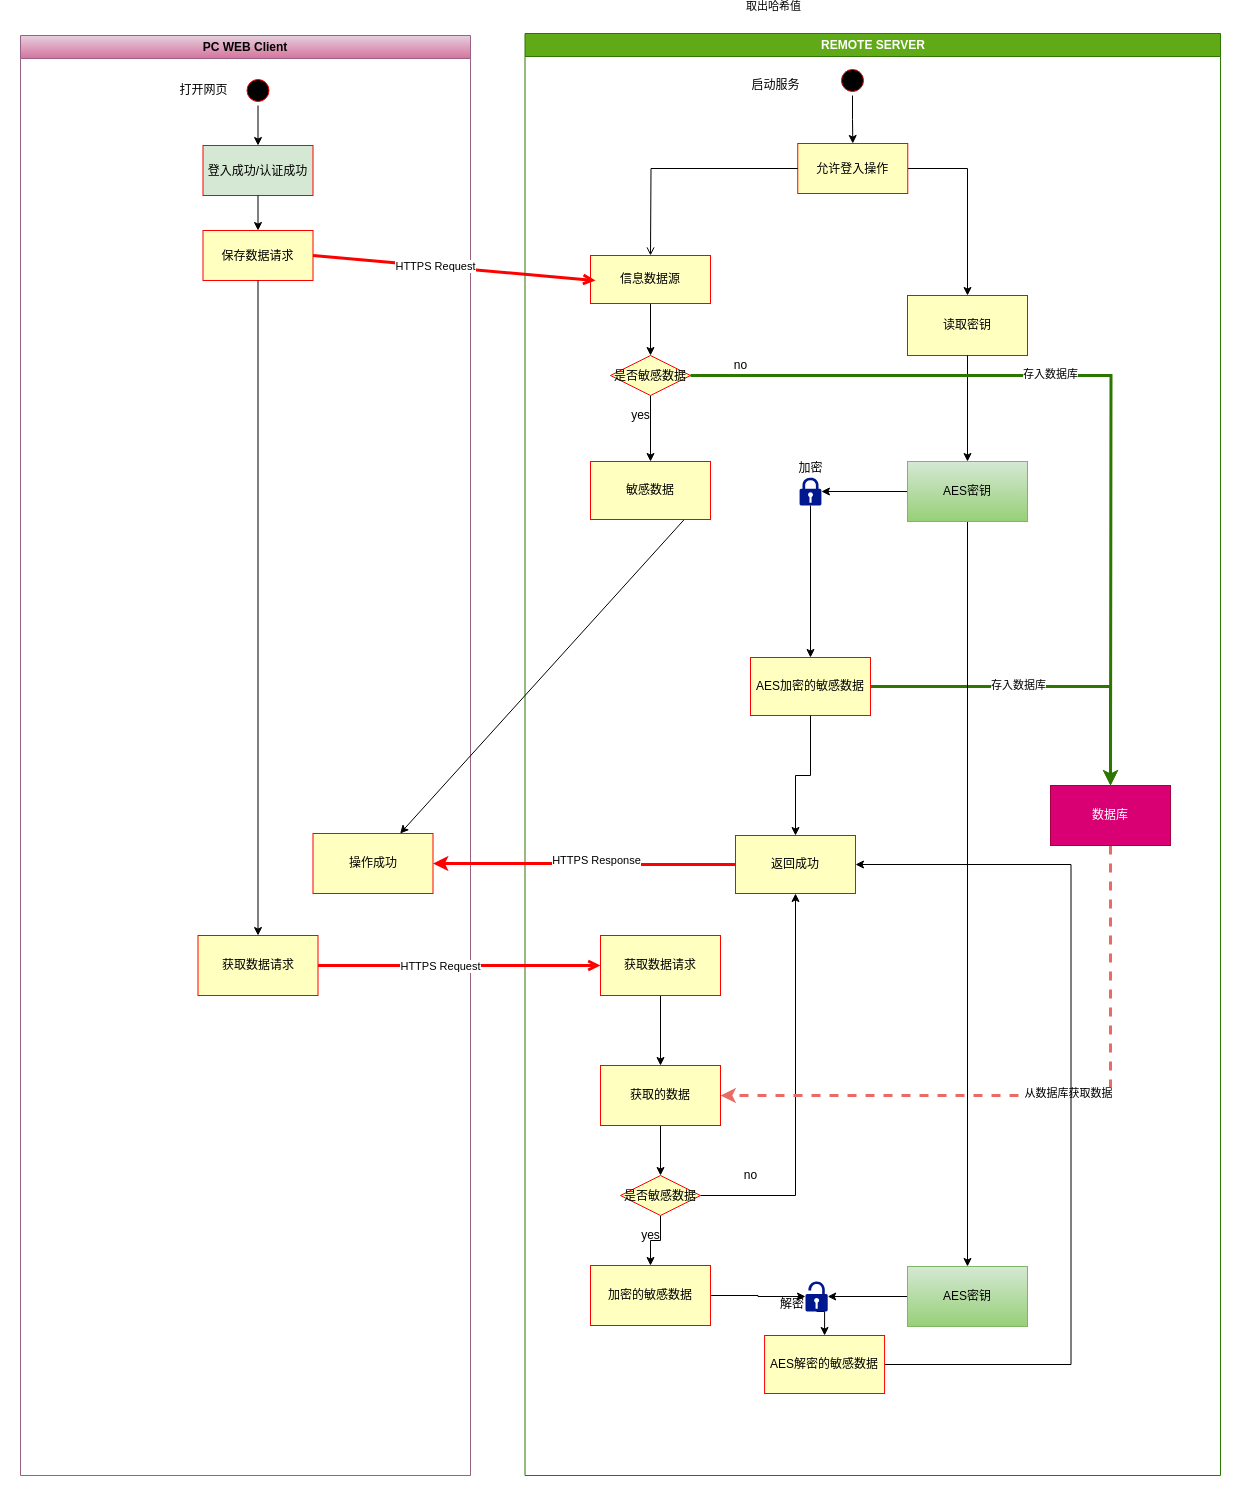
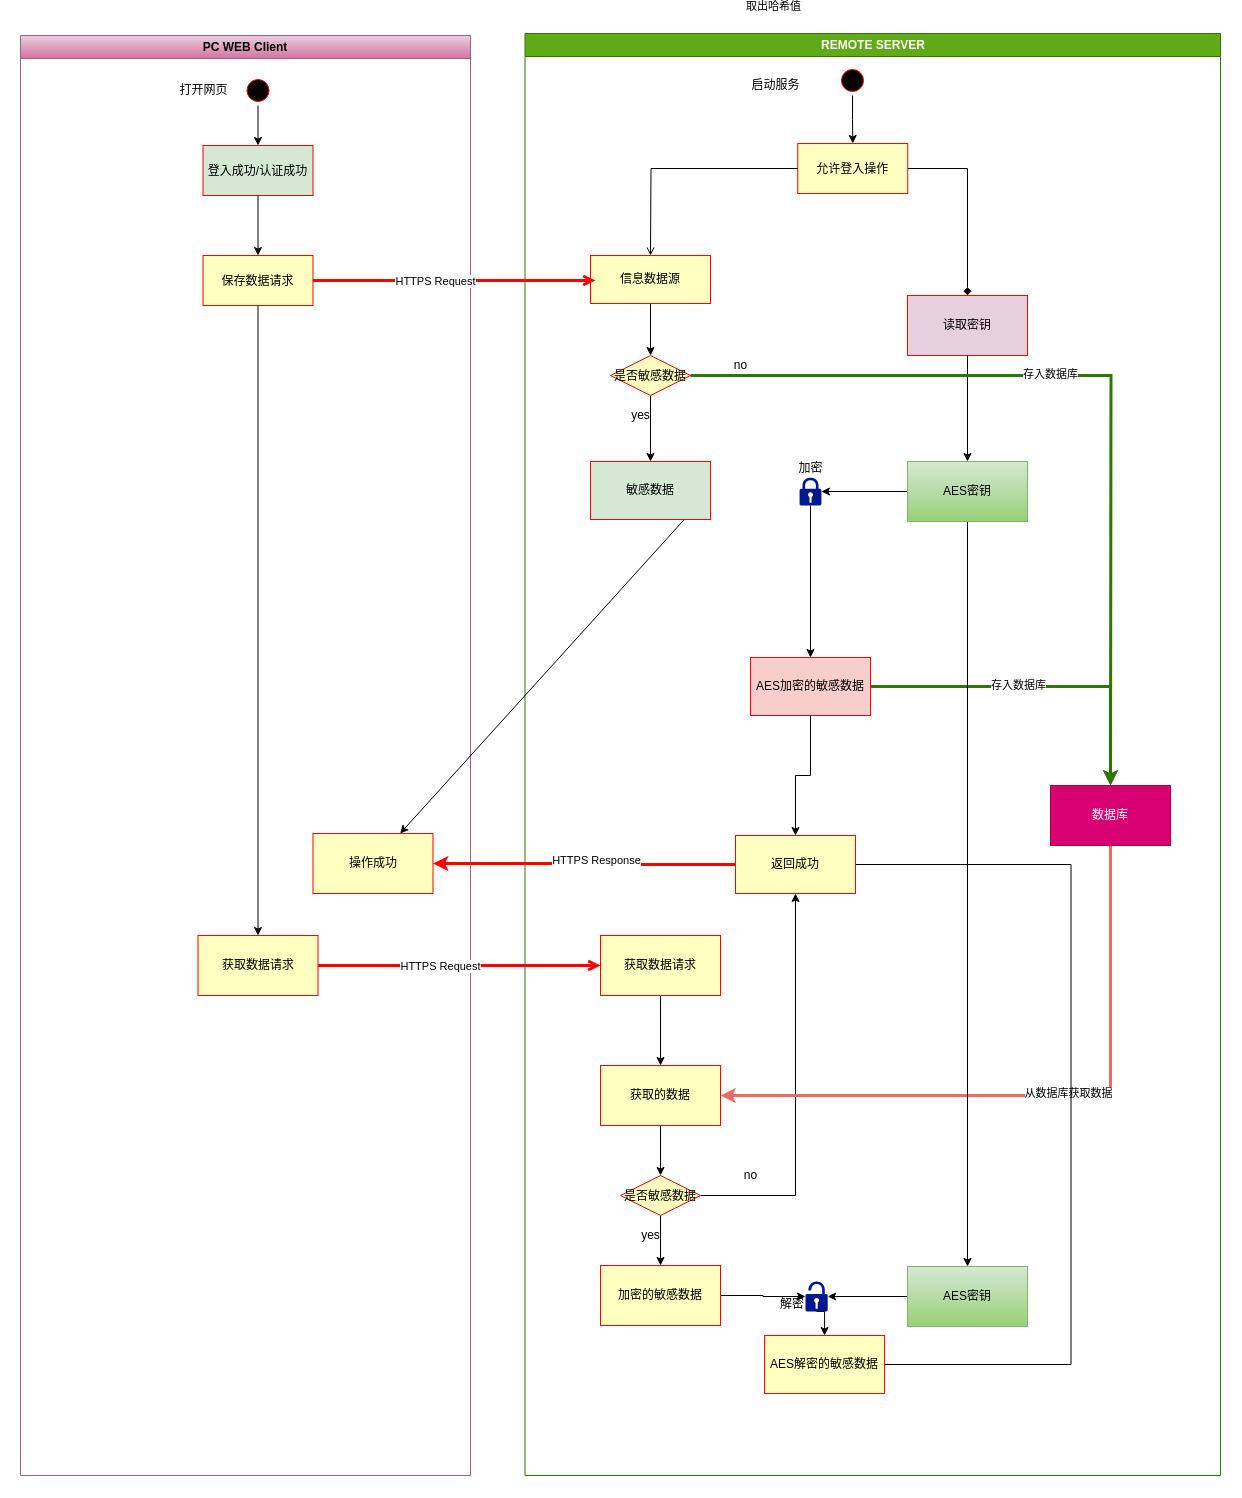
node "保存数据请求": moved (258, 256) -> (258, 281)
edge "允许登入操作" -> "读取密钥": arrowhead classic -> diamond
node "读取密钥": fillcolor #ffffc0 -> #e6d0de
node "敏感数据": fillcolor #ffffc0 -> #d5e8d4
node "AES加密的敏感数据": fillcolor #ffffc0 -> #f8cecc
edge "AES解密的敏感数据" -> "返回成功": arrowhead classic -> none
edge "数据库" -> "获取的数据": style dashed -> solid
node "加密的敏感数据": moved (651, 1296) -> (661, 1296)
